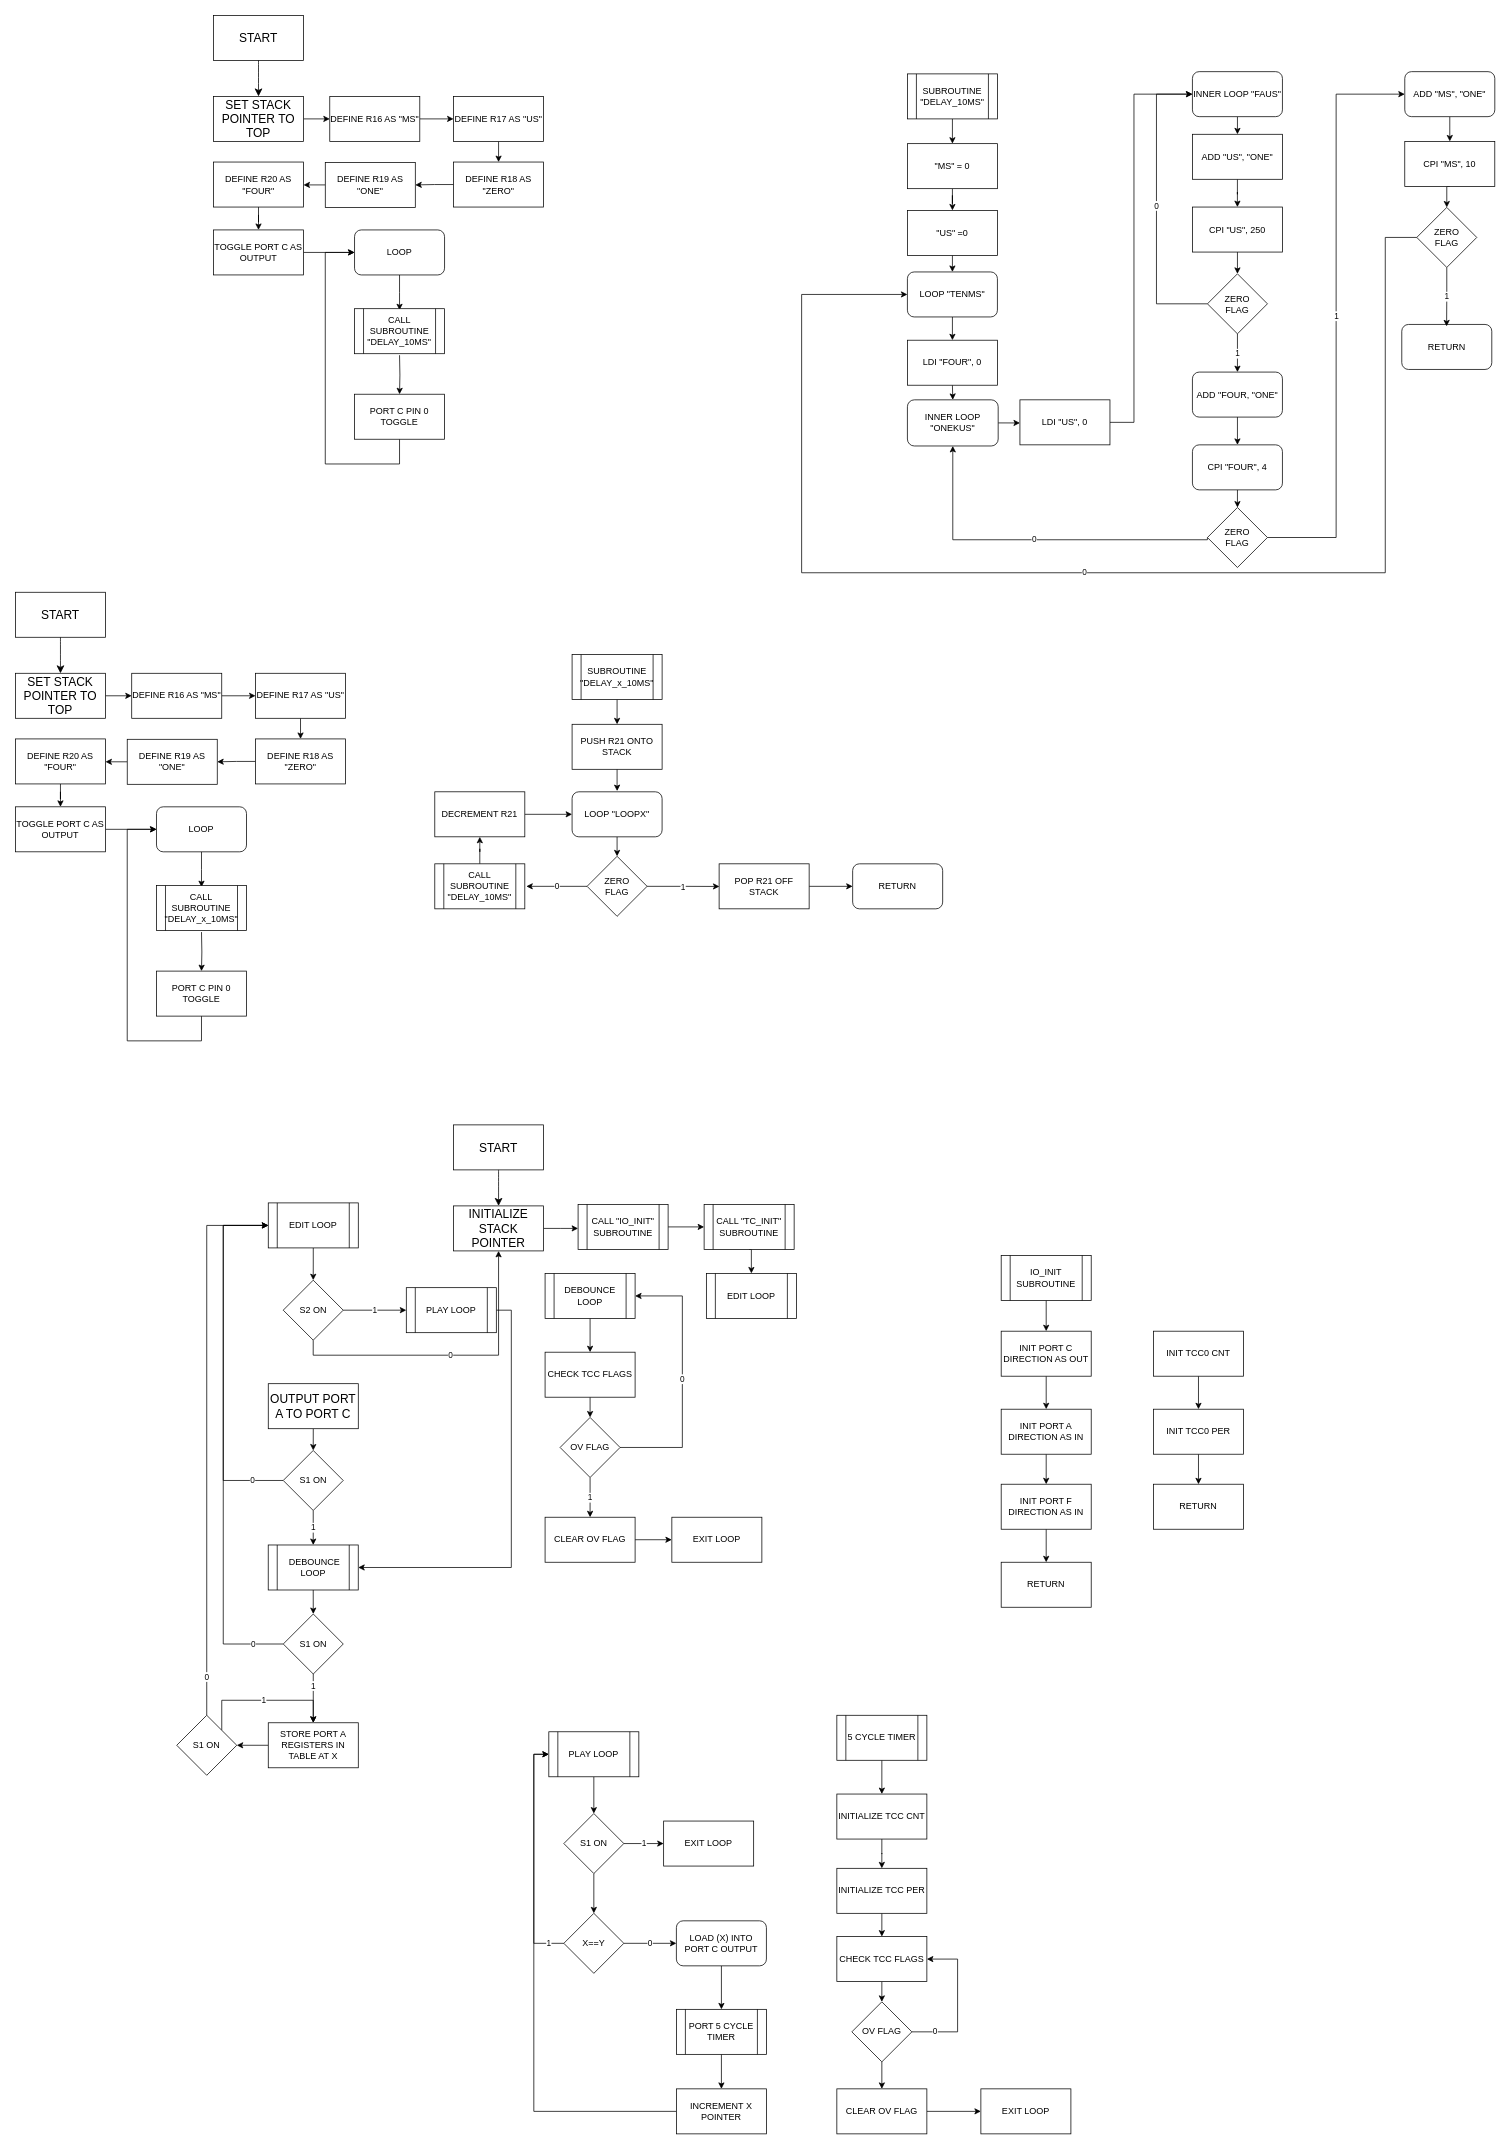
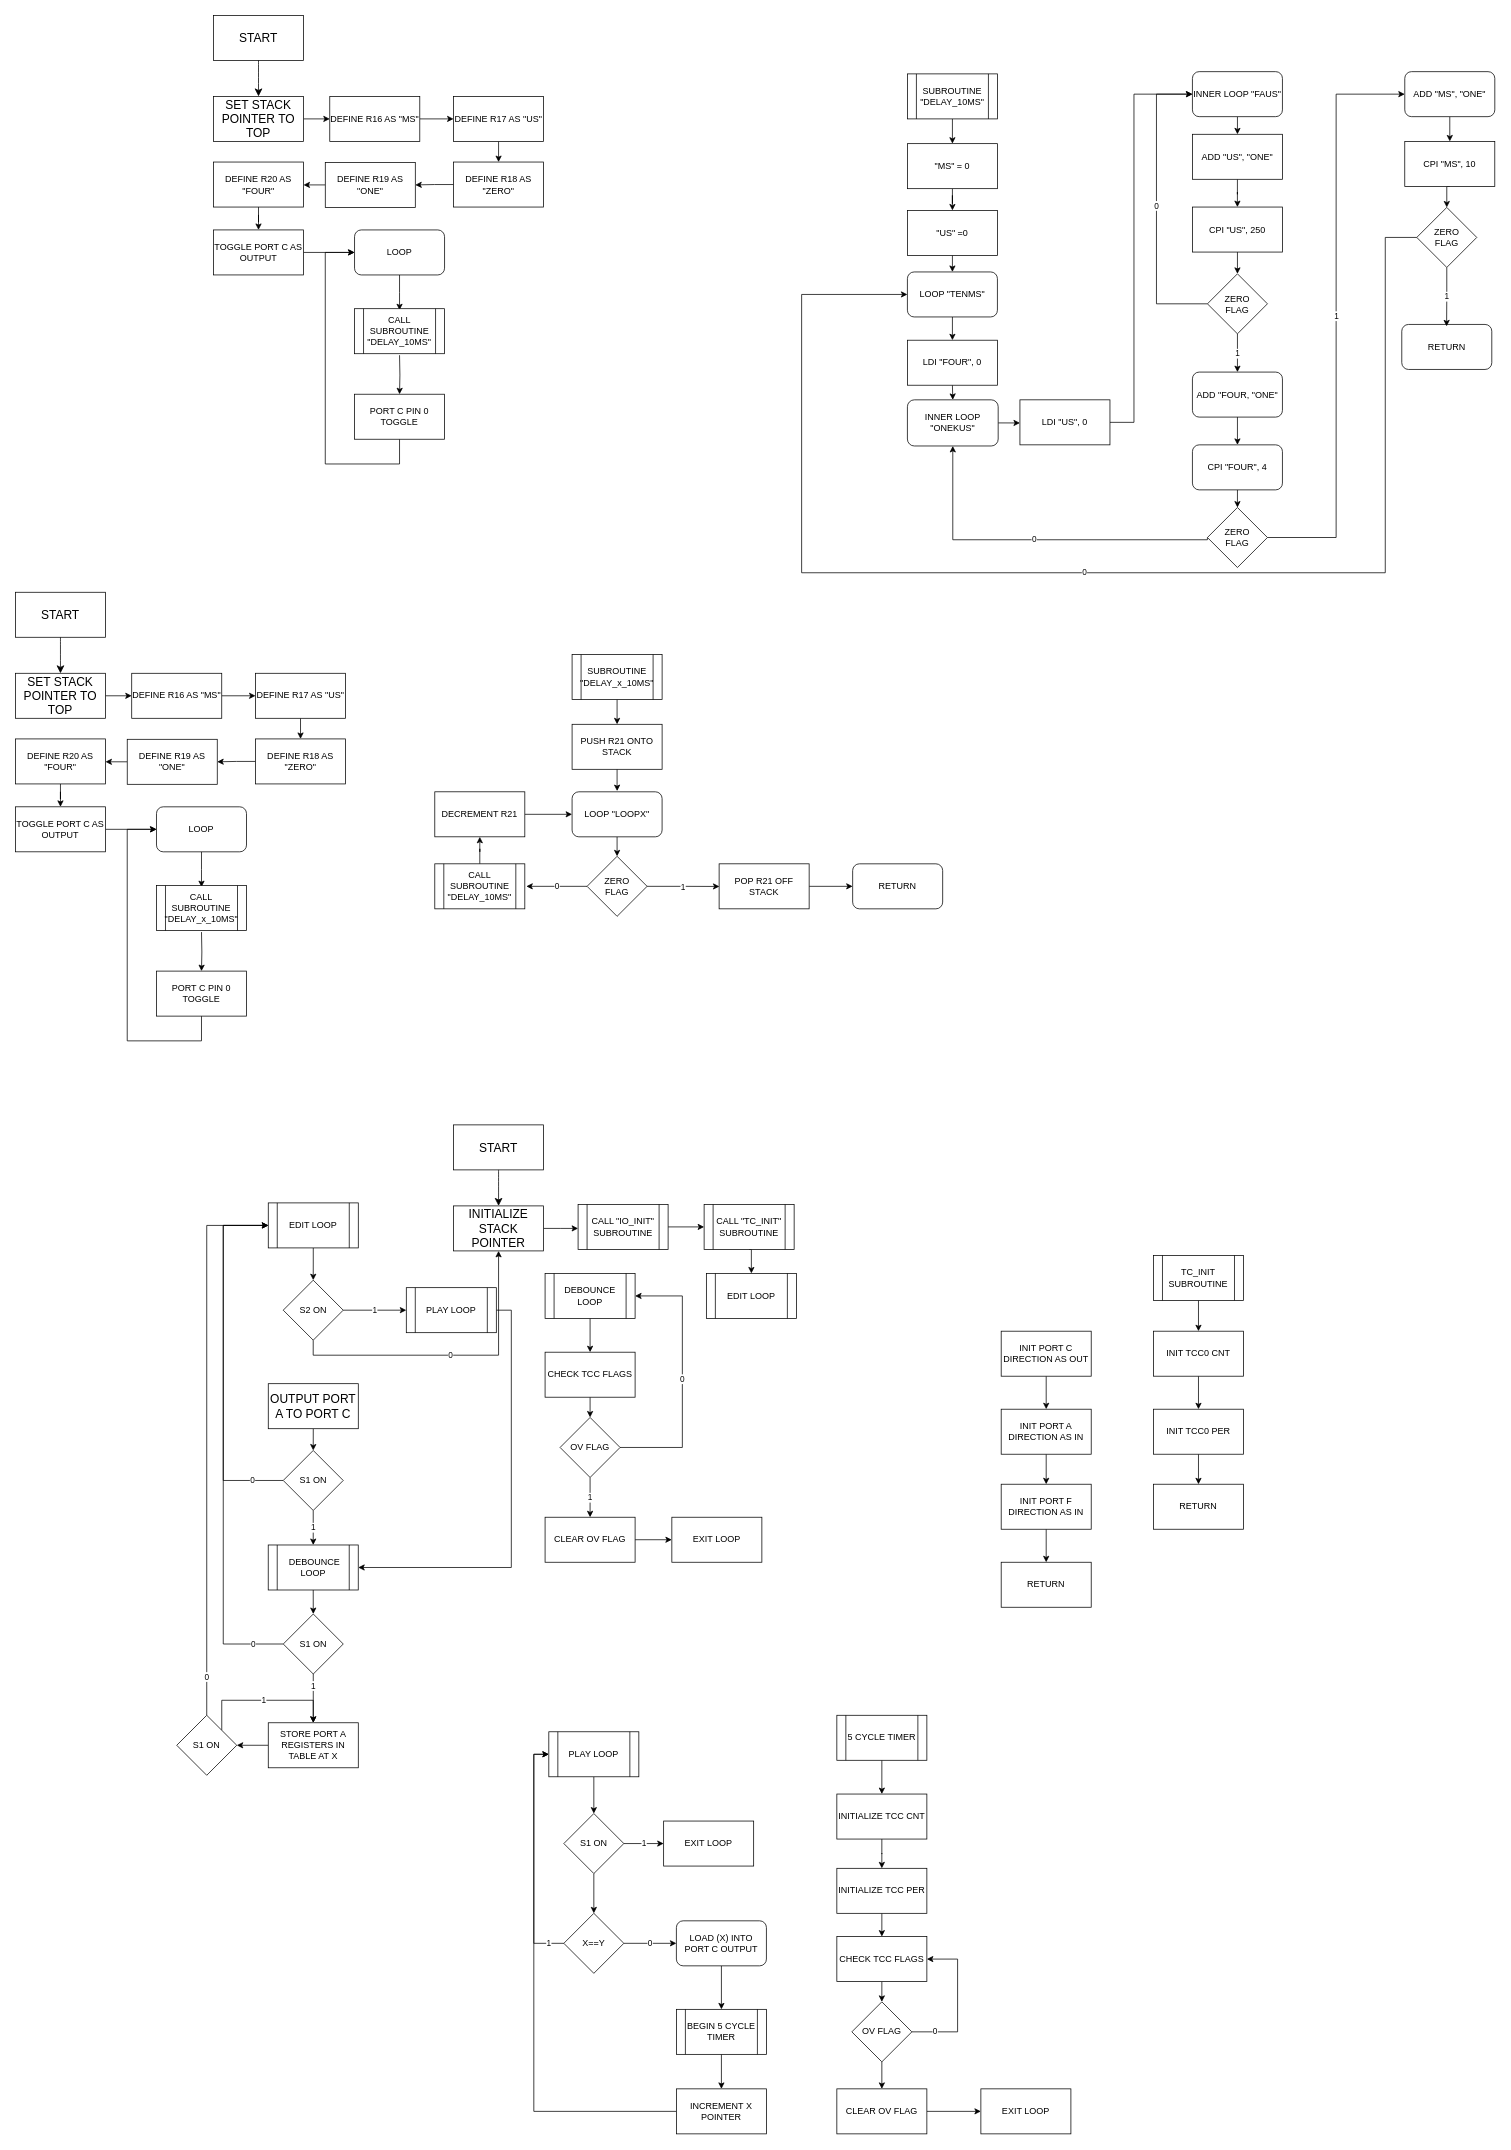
node "IO_INIT SUBROUTINE": removed
node "TC_INIT SUBROUTINE": added
edge "IO_INIT SUBROUTINE" -> "INIT PORT C DIRECTION AS OUT": removed
edge "TC_INIT SUBROUTINE" -> "INIT TCC0 CNT": added
node "PORT 5 CYCLE TIMER": label "PORT 5 CYCLE TIMER" -> "BEGIN 5 CYCLE TIMER"
